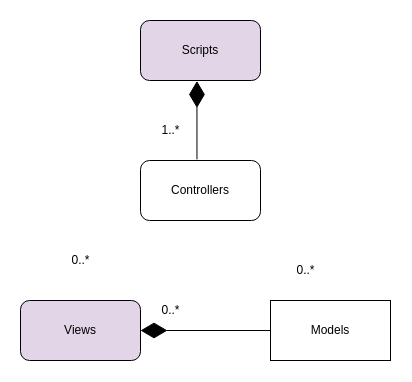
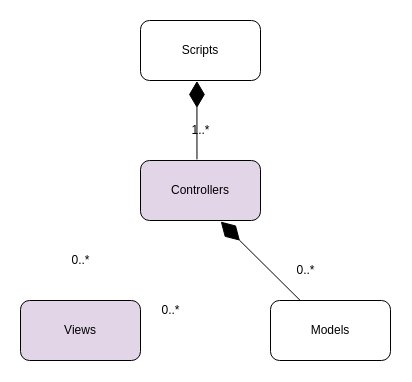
node "Scripts": fillcolor #e1d5e7 -> #ffffff
node "1..*": moved (171, 131) -> (201, 131)
node "Controllers": fillcolor #ffffff -> #e1d5e7
edge "Models" -> "Views": now "Models" -> "Controllers"
node "Models": shape rectangle -> rounded rectangle
